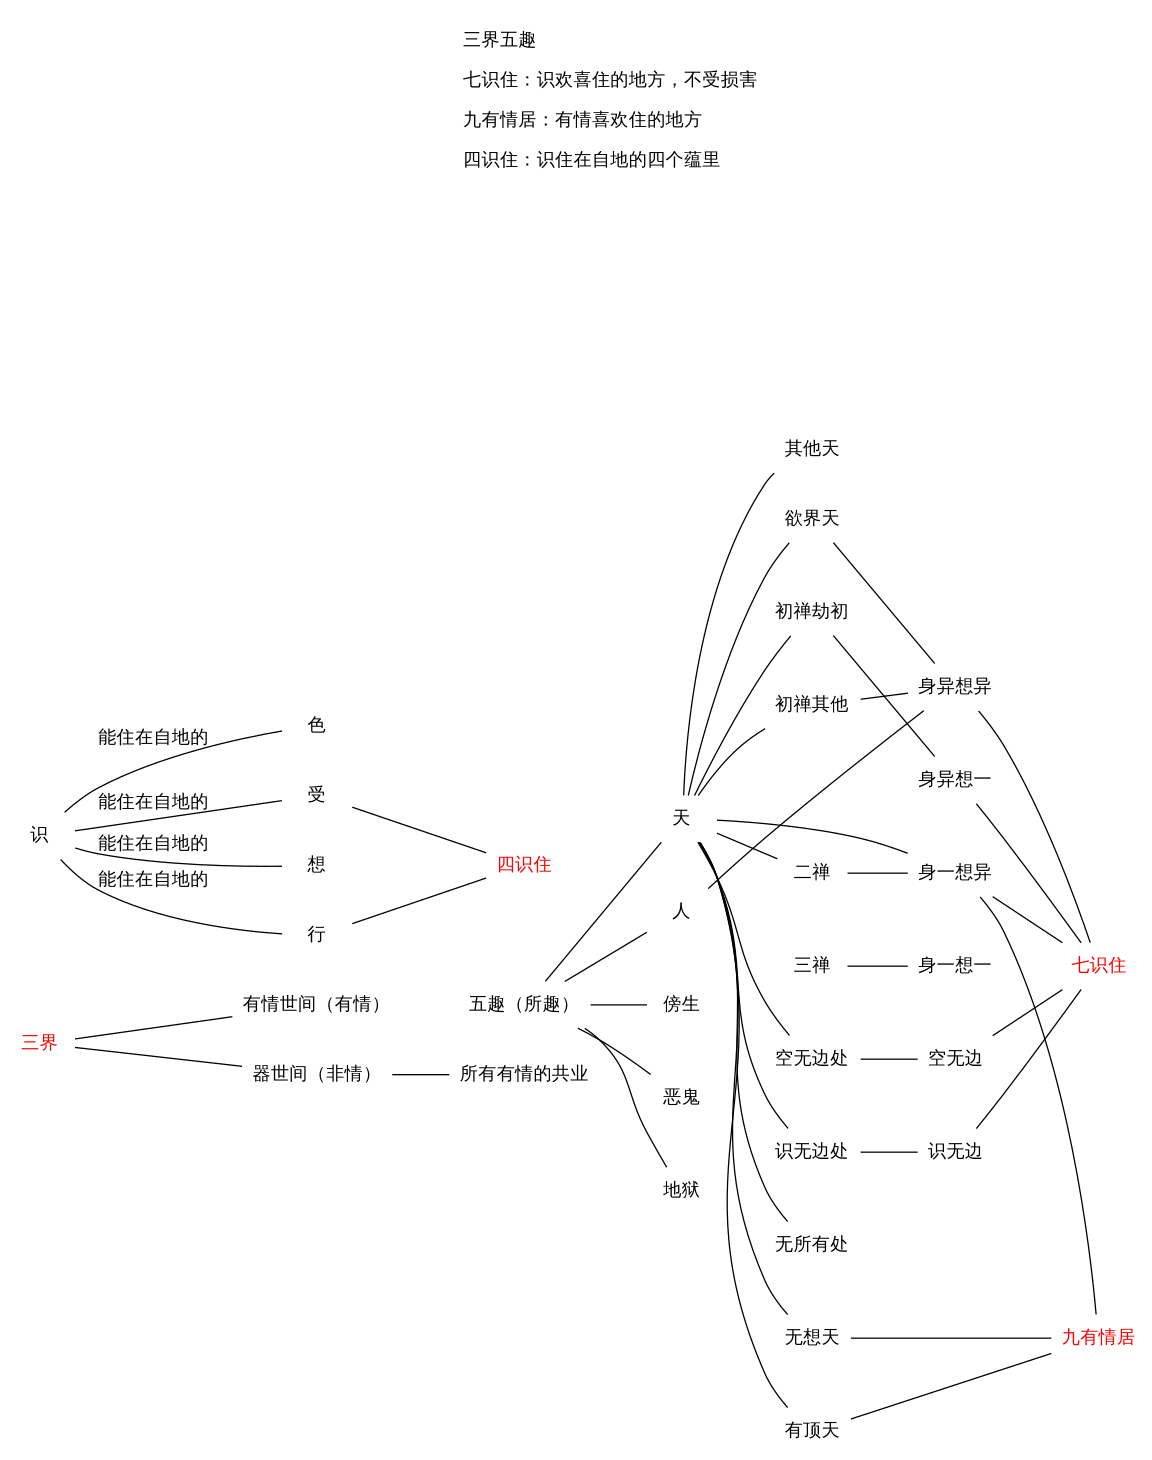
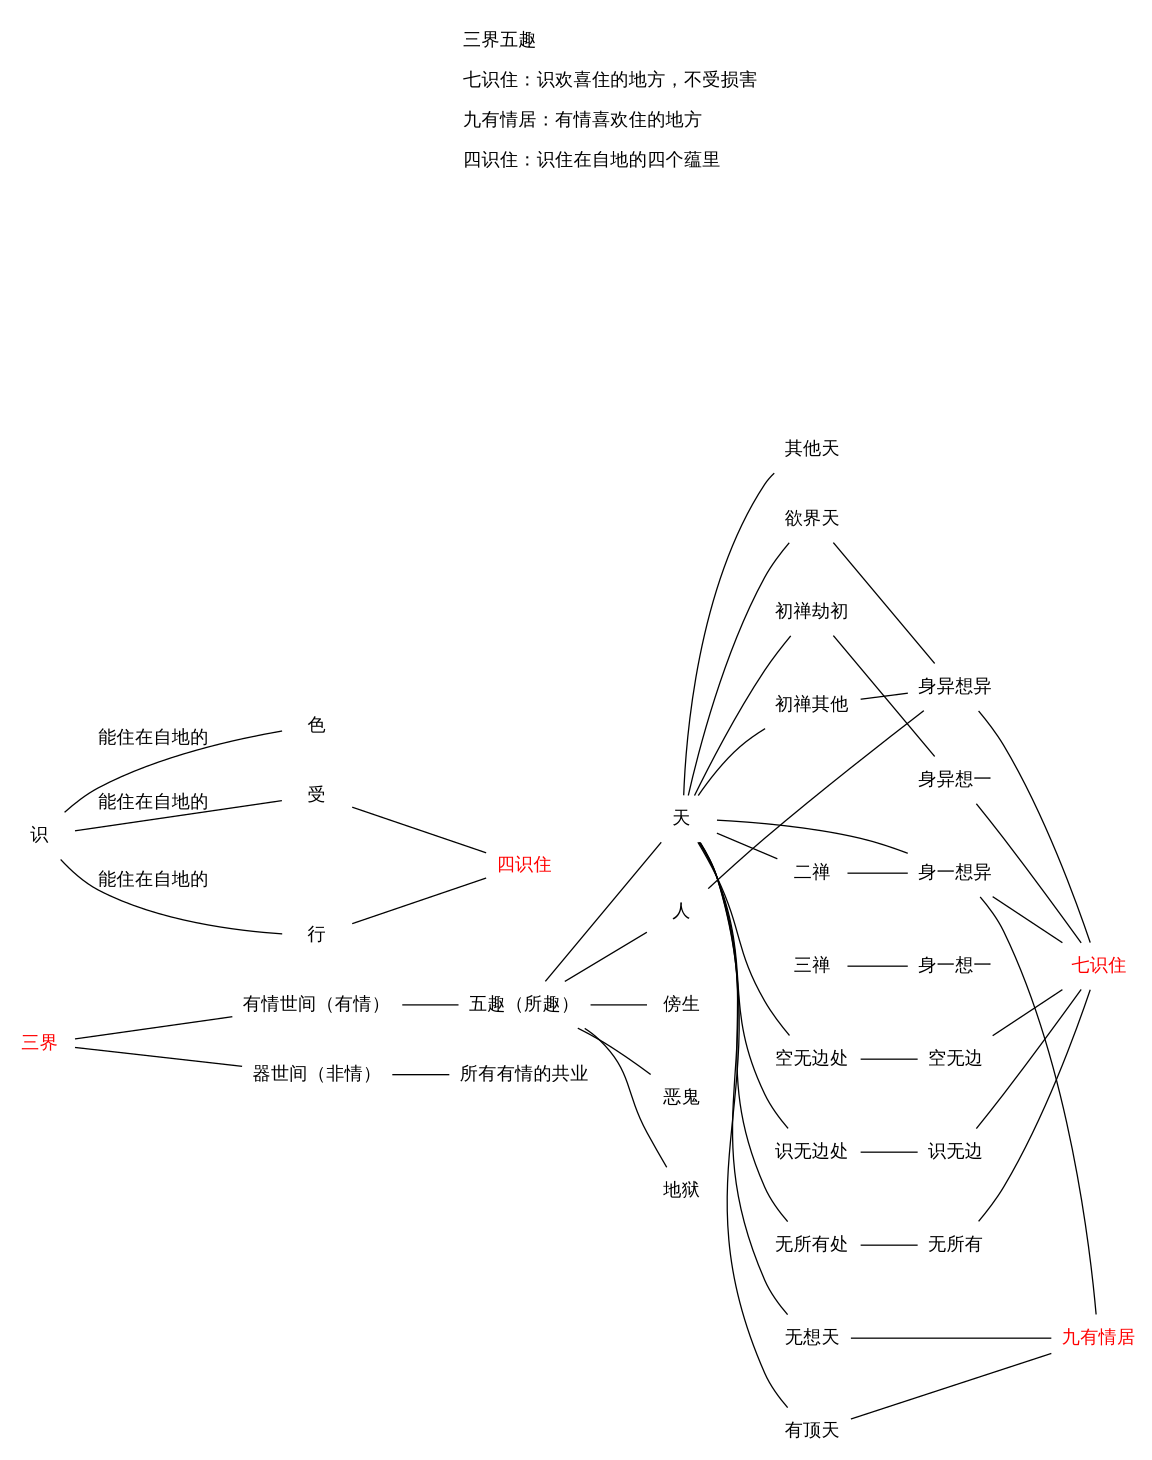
node "想": removed
edge "有情世间（有情）" -- "五趣（所趣）": added
node "无所有": added
